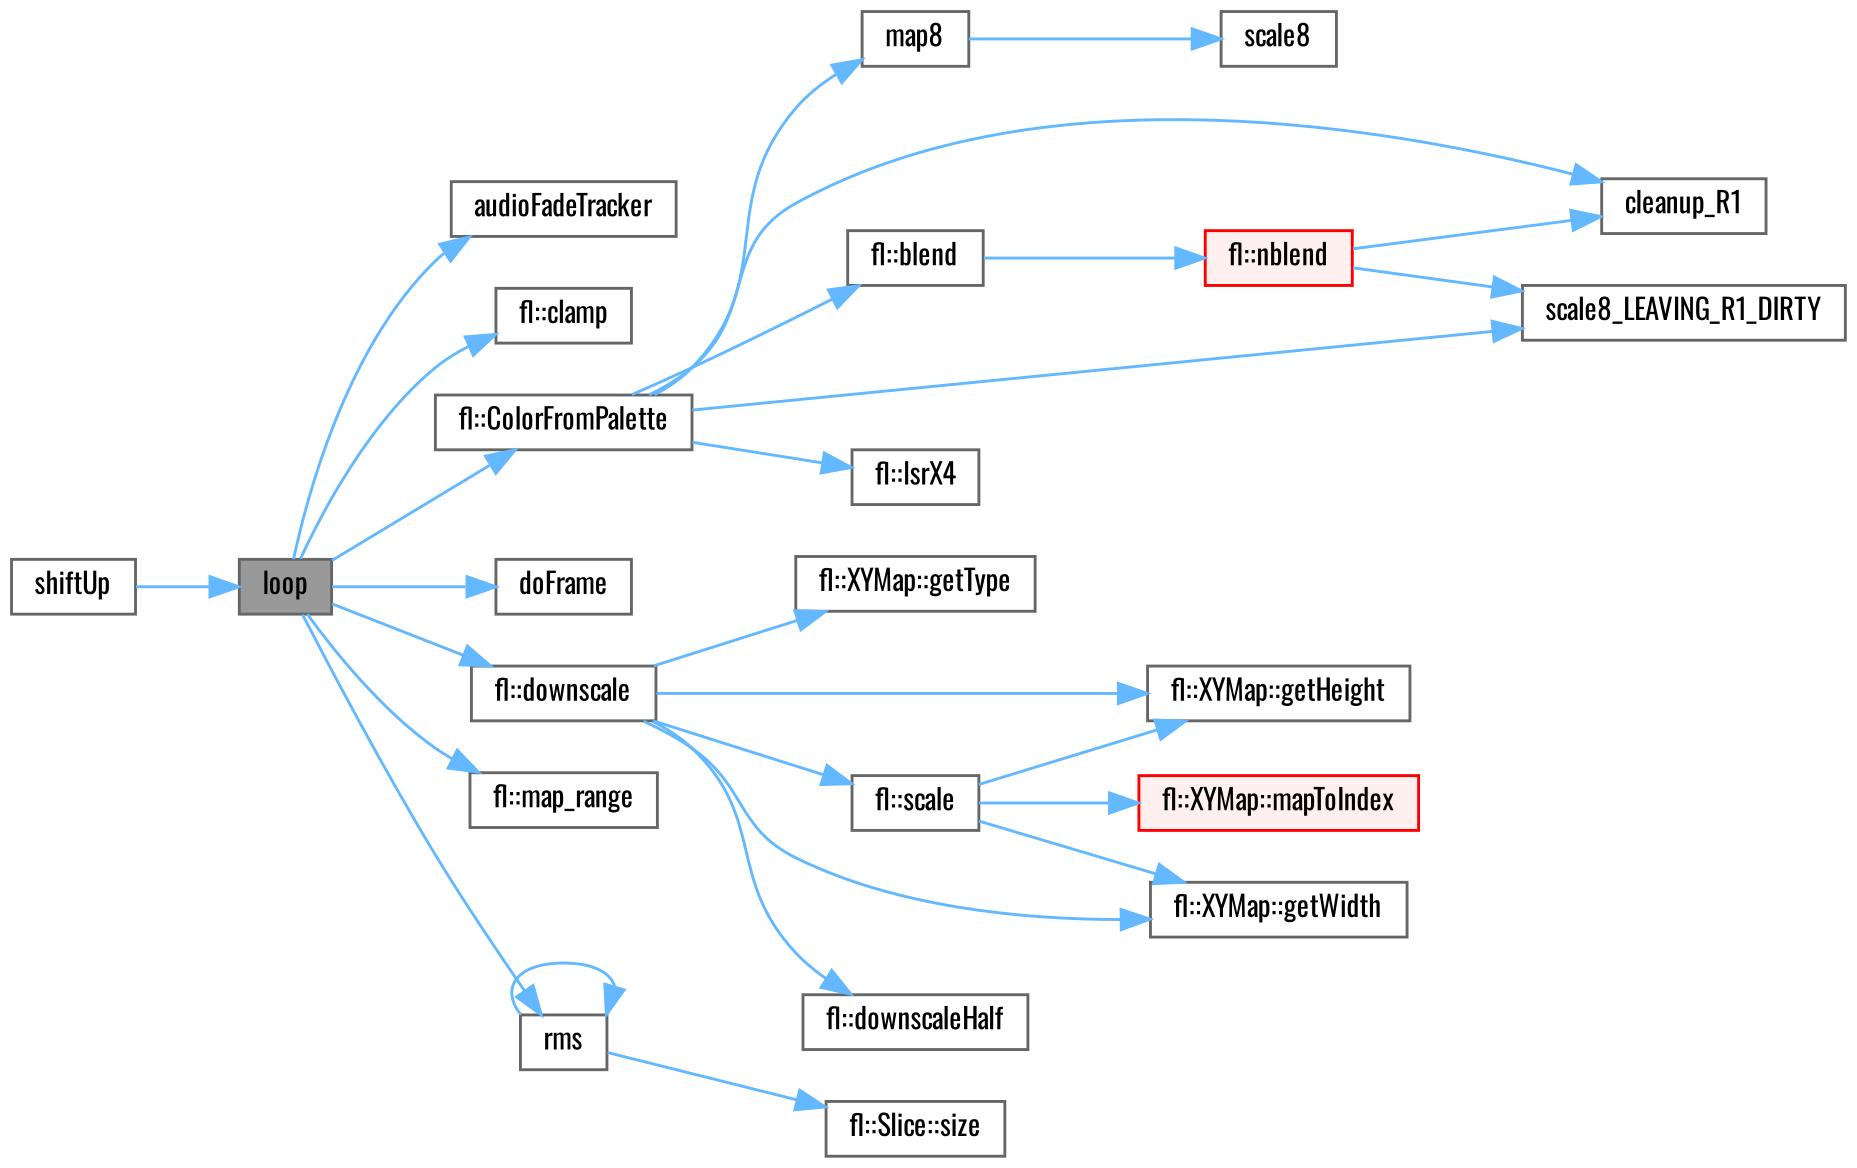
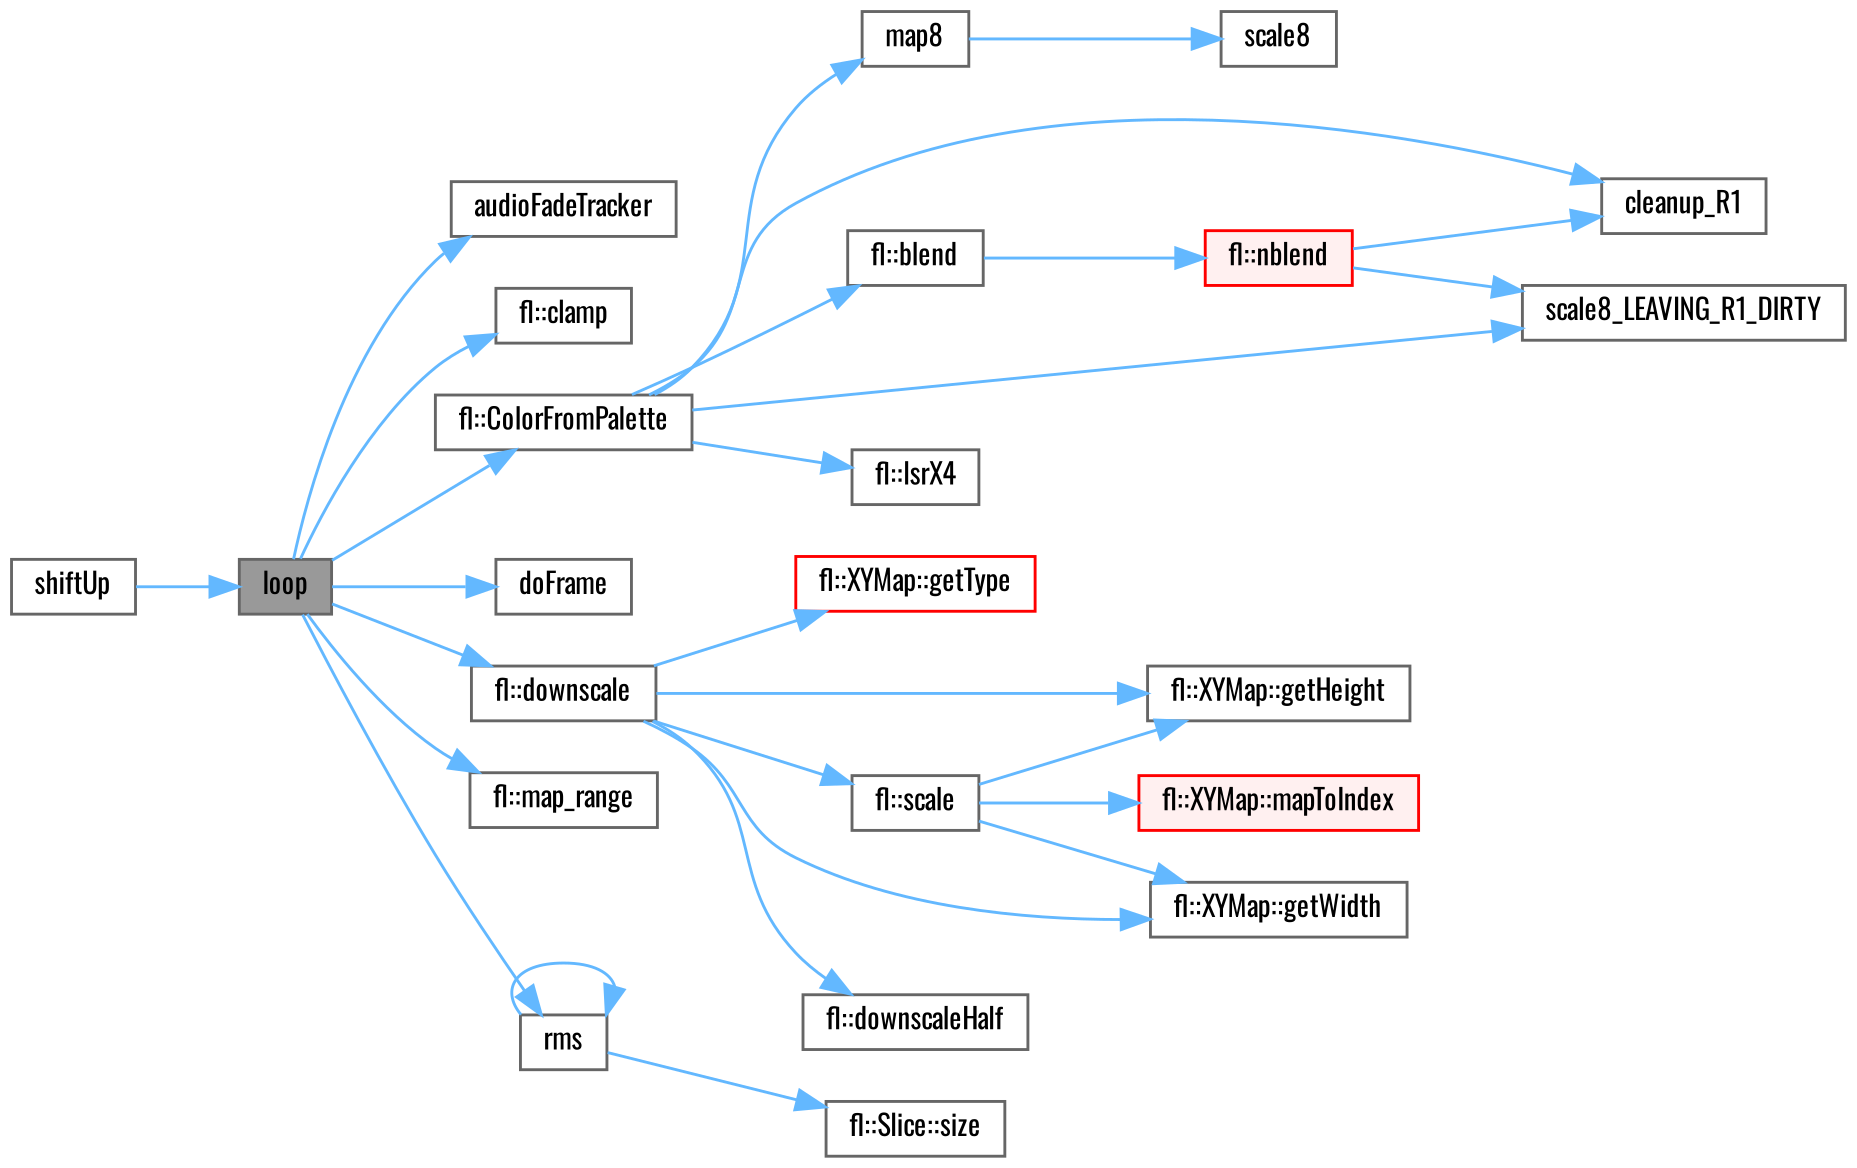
node "fl::XYMap::getType": color grey40 -> red
